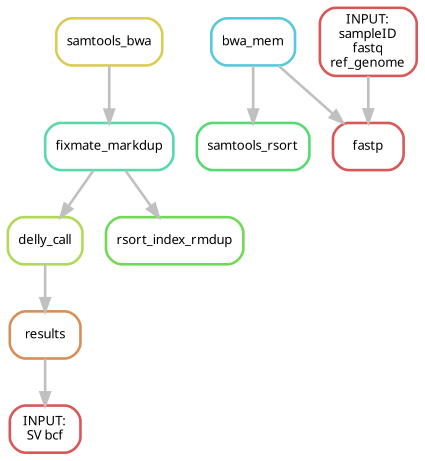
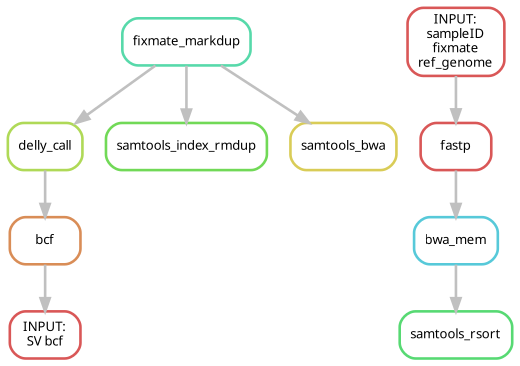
node "INPUT: sampleID fastq ref_genome": label "INPUT: sampleID fastq ref_genome" -> "INPUT: sampleID fixmate ref_genome"
edge "samtools_bwa" -> "fixmate_markdup": reversed
edge "bwa_mem" -> "fastp": reversed
node "rsort_index_rmdup": label "rsort_index_rmdup" -> "samtools_index_rmdup"
node "results": label "results" -> "bcf"
